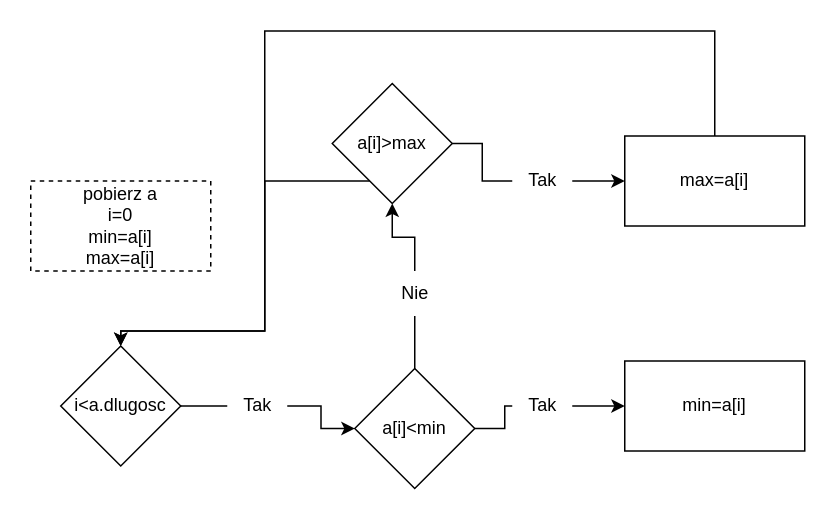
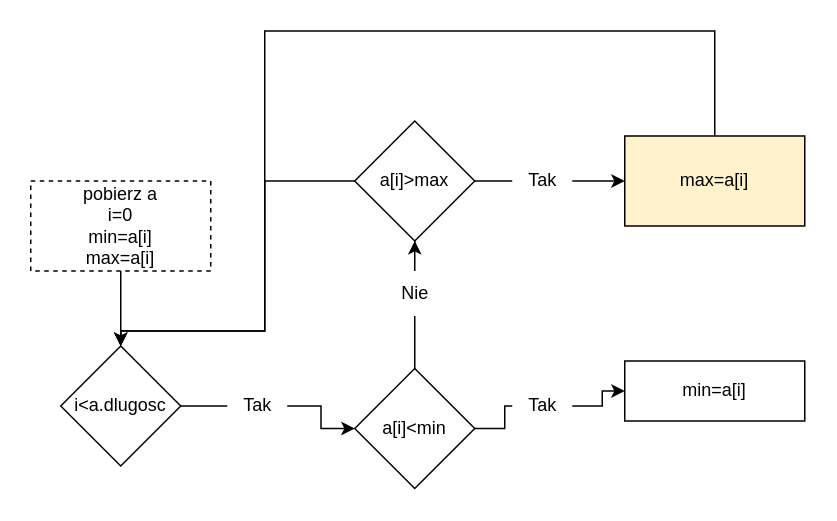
node "a[i]>max": moved (392, 143) -> (415, 181)
node "max=a[i]": fillcolor #ffffff -> #fff2cc
edge "pobierz a i=0 min=a[i] max=a[i]" -> "i<a.dlugosc": added
node "min=a[i]": size 180x90 -> 180x60
